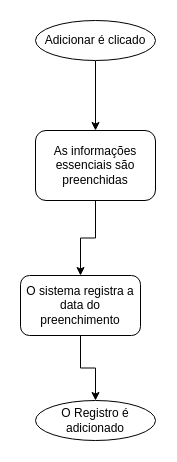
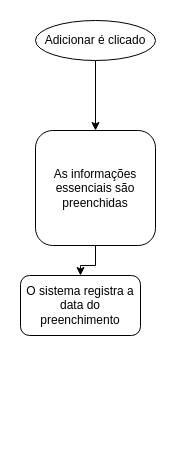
node "As informações essenciais são preenchidas": size 120x70 -> 120x115
edge "O sistema registra a data do preenchimento" -> "O Registro é adicionado": removed
node "O Registro é adicionado": removed
